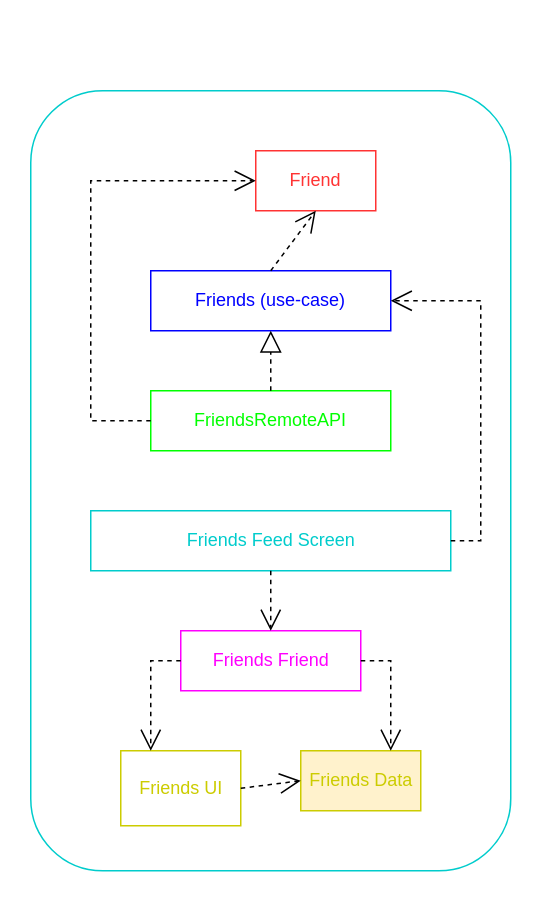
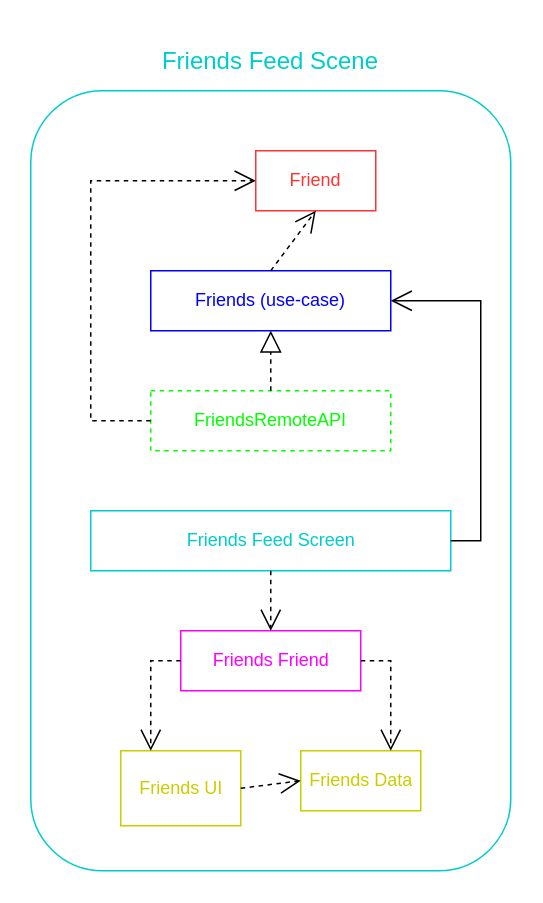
node "Friends Feed Scene": added
edge "Friends Feed Screen" -> "Friends (use-case)": style dashed -> solid
node "FriendsRemoteAPI": style solid -> dashed
node "Friends Data": fillcolor #fff2cc -> #ffffff
